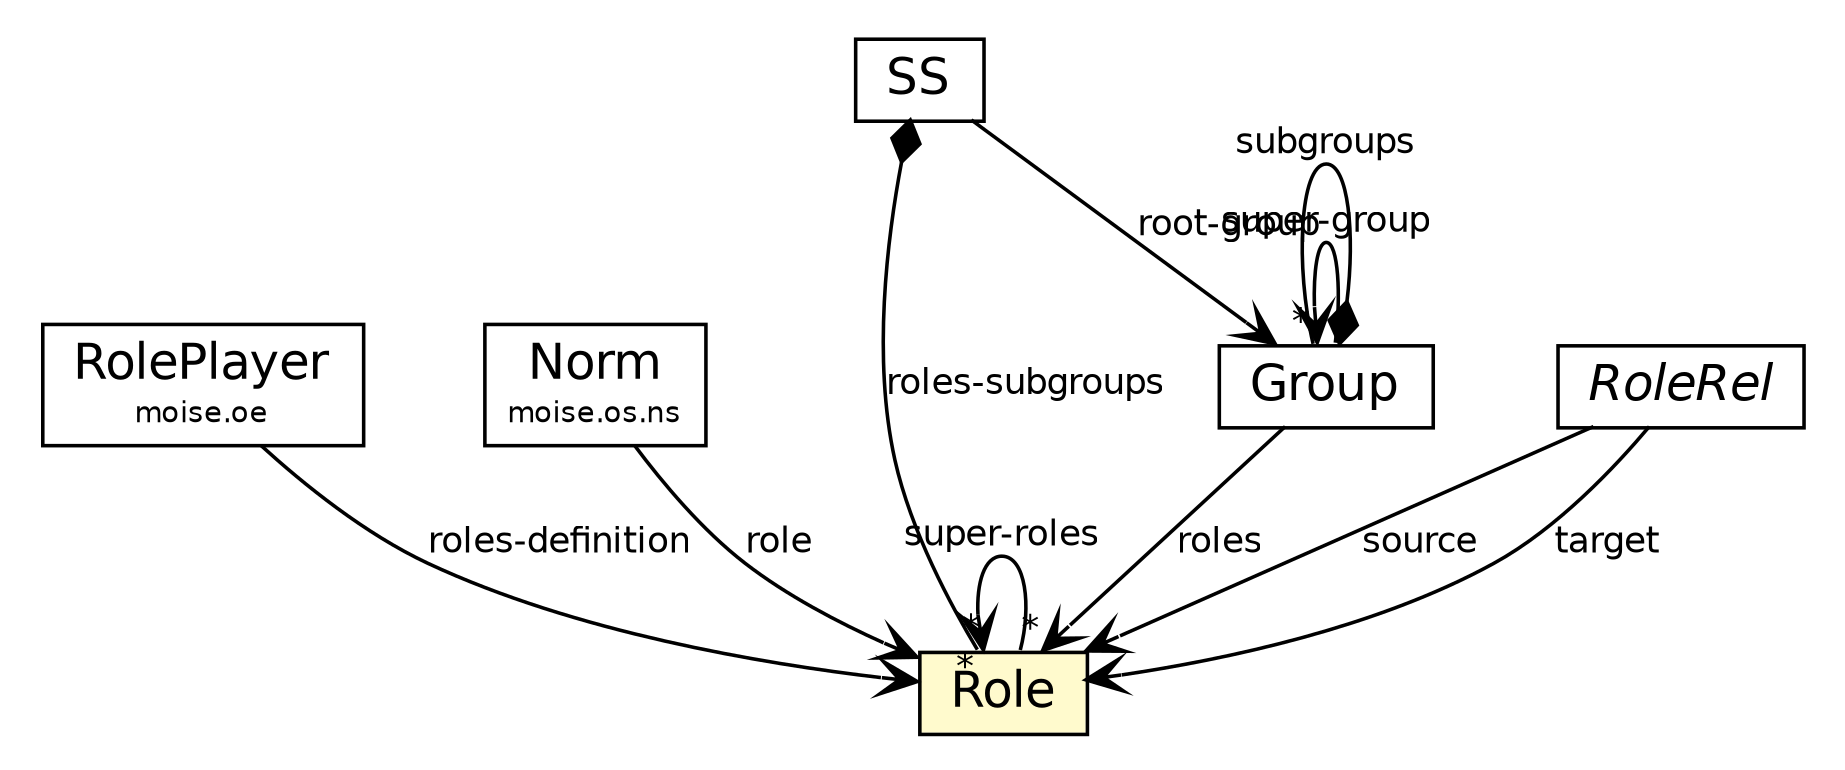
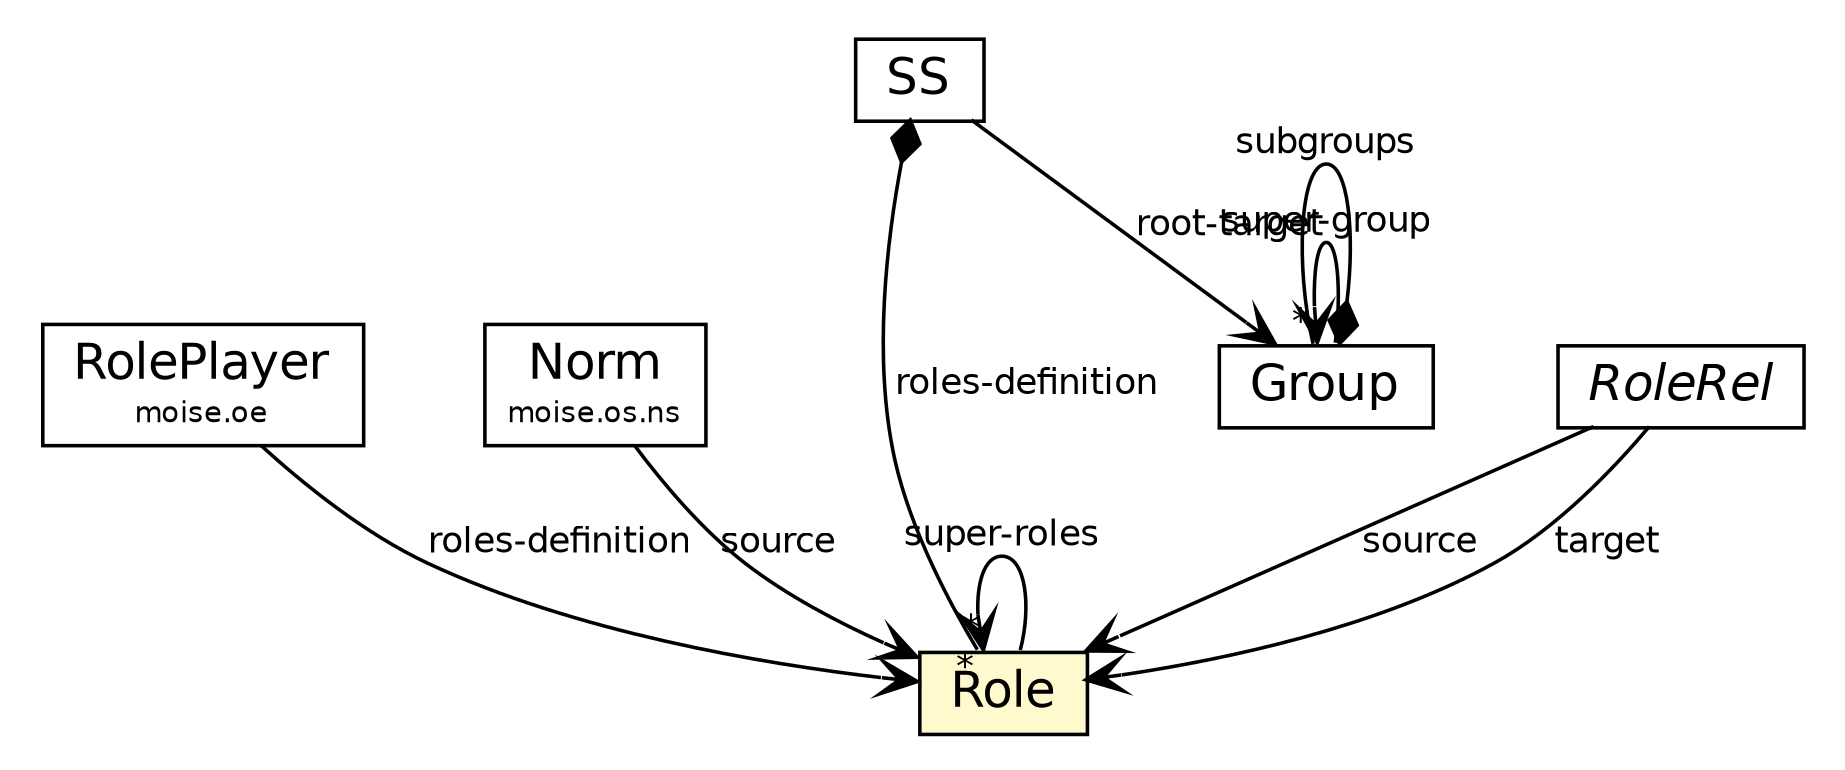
edge "SS" -> "Group": label "root-group" -> "root-target"
edge "SS" -- "Role": label "roles-subgroups" -> "roles-definition"
edge "Group" -> "Role": removed, label "roles"
edge "Norm" -> "Role": label "role" -> "source"
